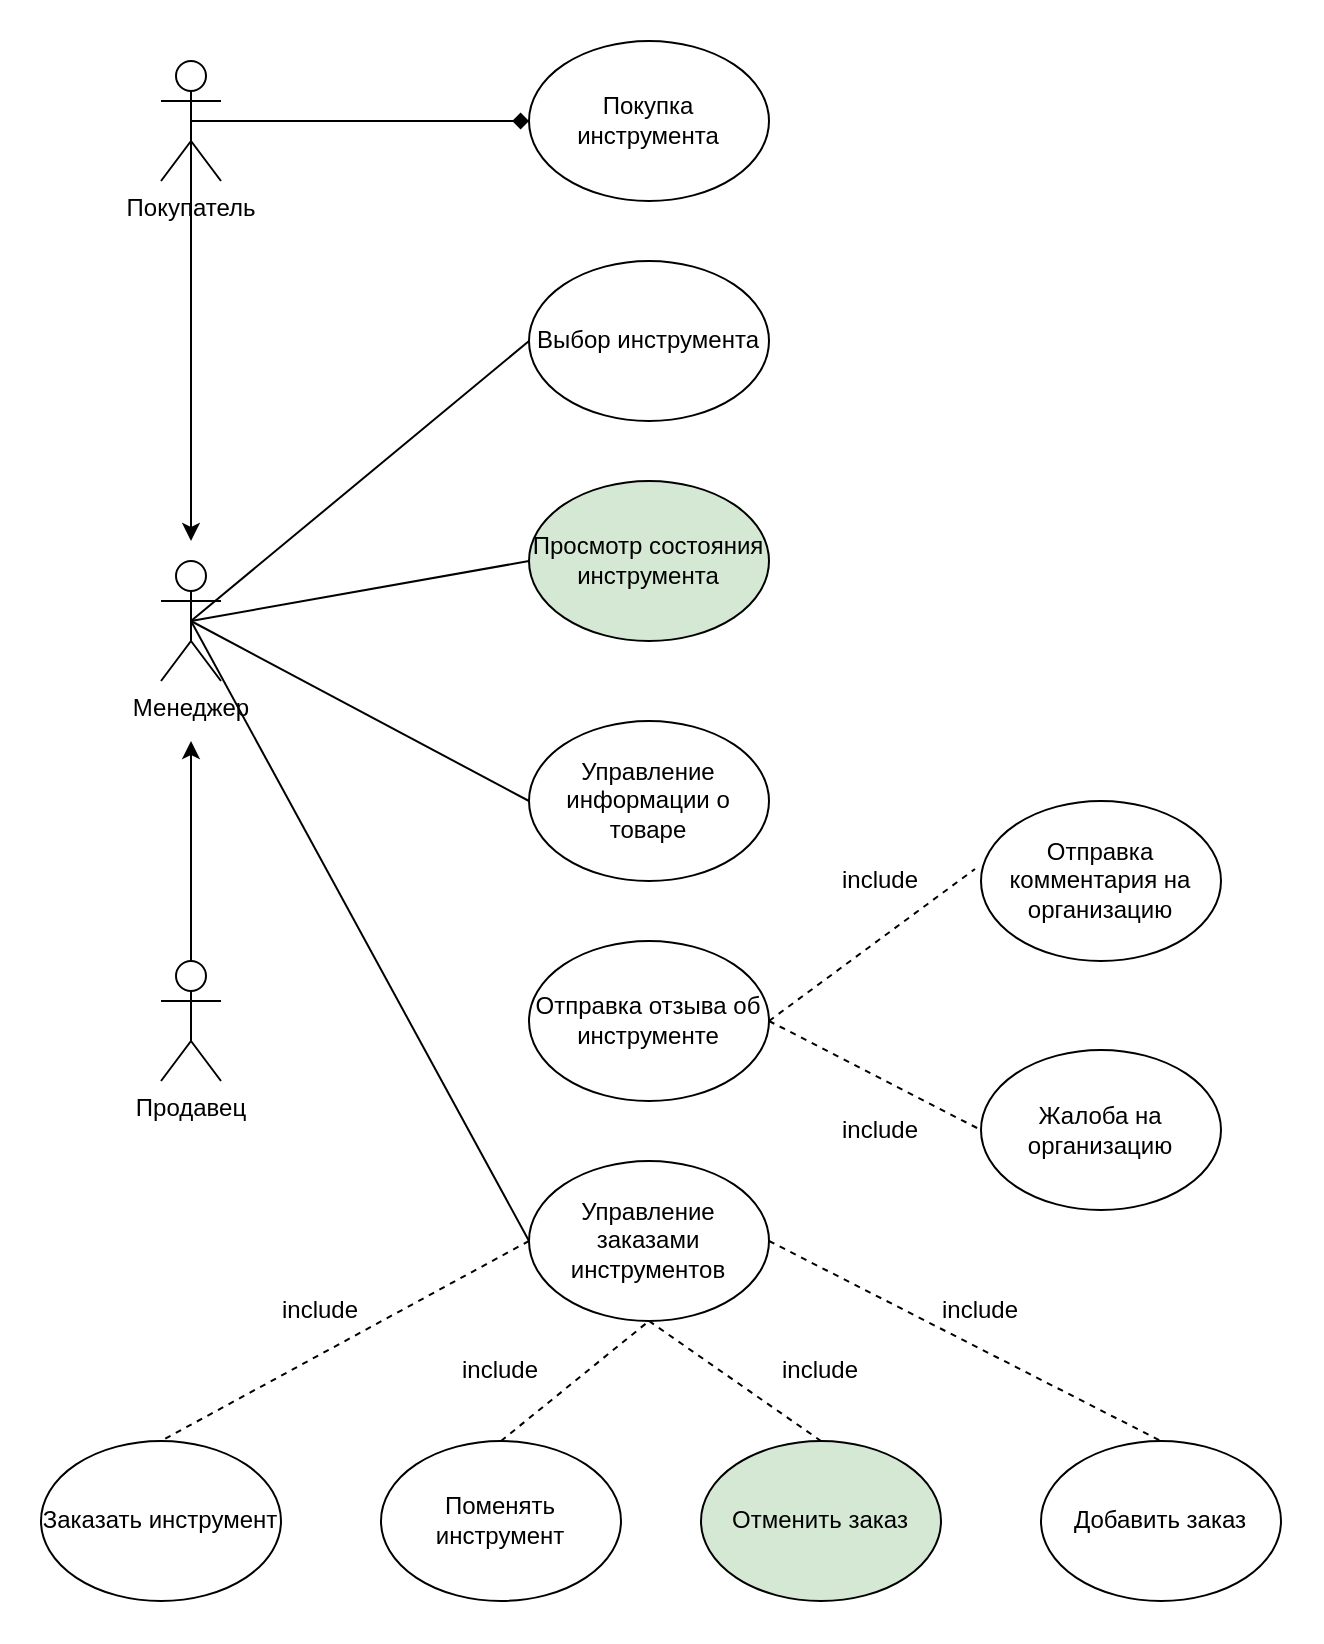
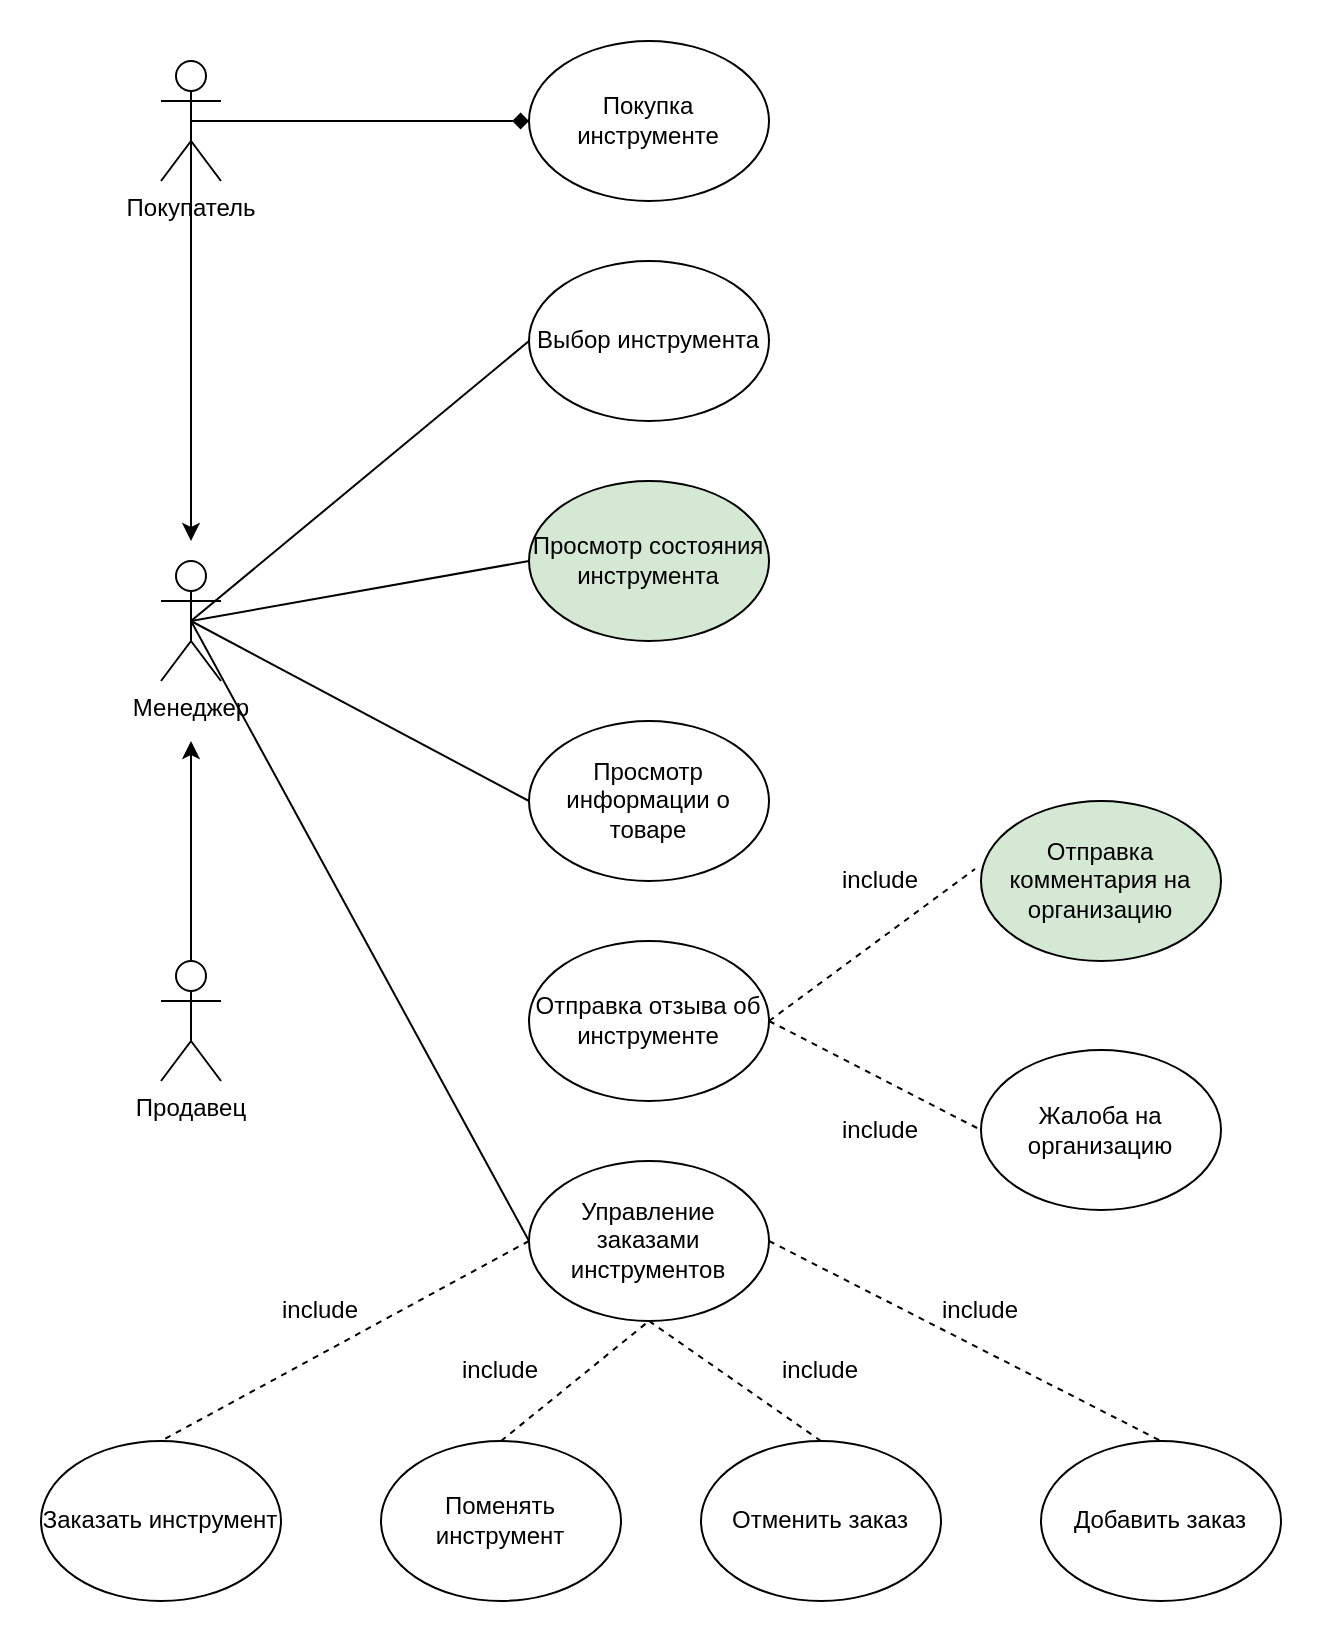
node "Покупка инструмента": label "Покупка инструмента" -> "Покупка инструменте"
node "Управление информации о товаре": label "Управление информации о товаре" -> "Просмотр информации о товаре"
node "Отправка комментария на организацию": fillcolor #ffffff -> #d5e8d4
node "Отменить заказ": fillcolor #d5e8d4 -> #ffffff
